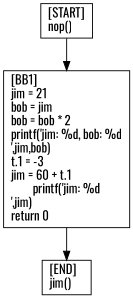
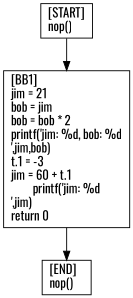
node "[END] jim()": label "[END] jim()" -> "[END] nop()"
